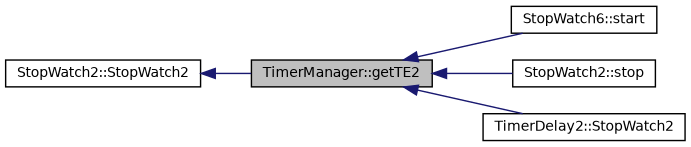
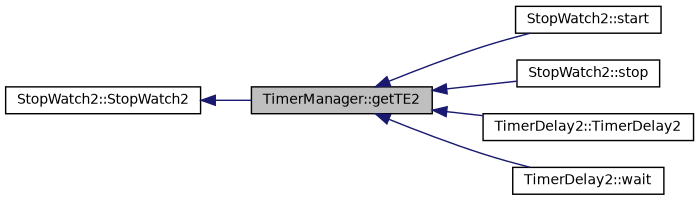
node "StopWatch6::start": label "StopWatch6::start" -> "StopWatch2::start"
node "TimerDelay2::StopWatch2": label "TimerDelay2::StopWatch2" -> "TimerDelay2::TimerDelay2"
node "TimerDelay2::wait": added
